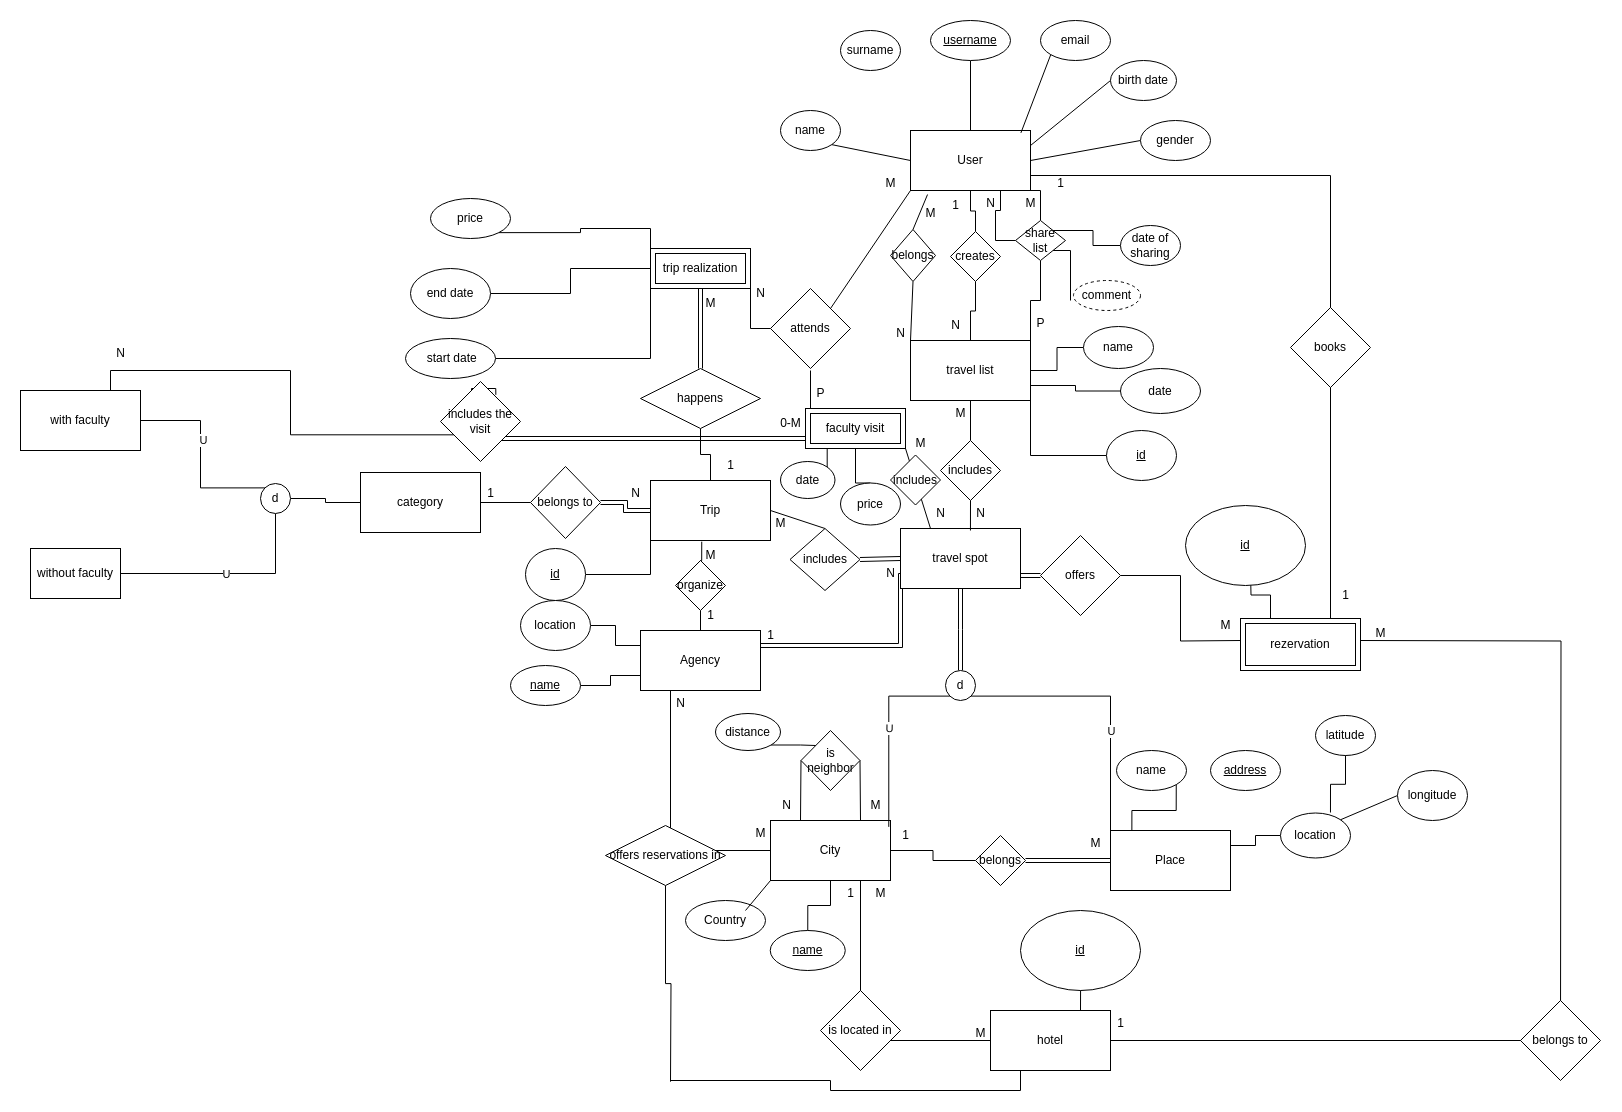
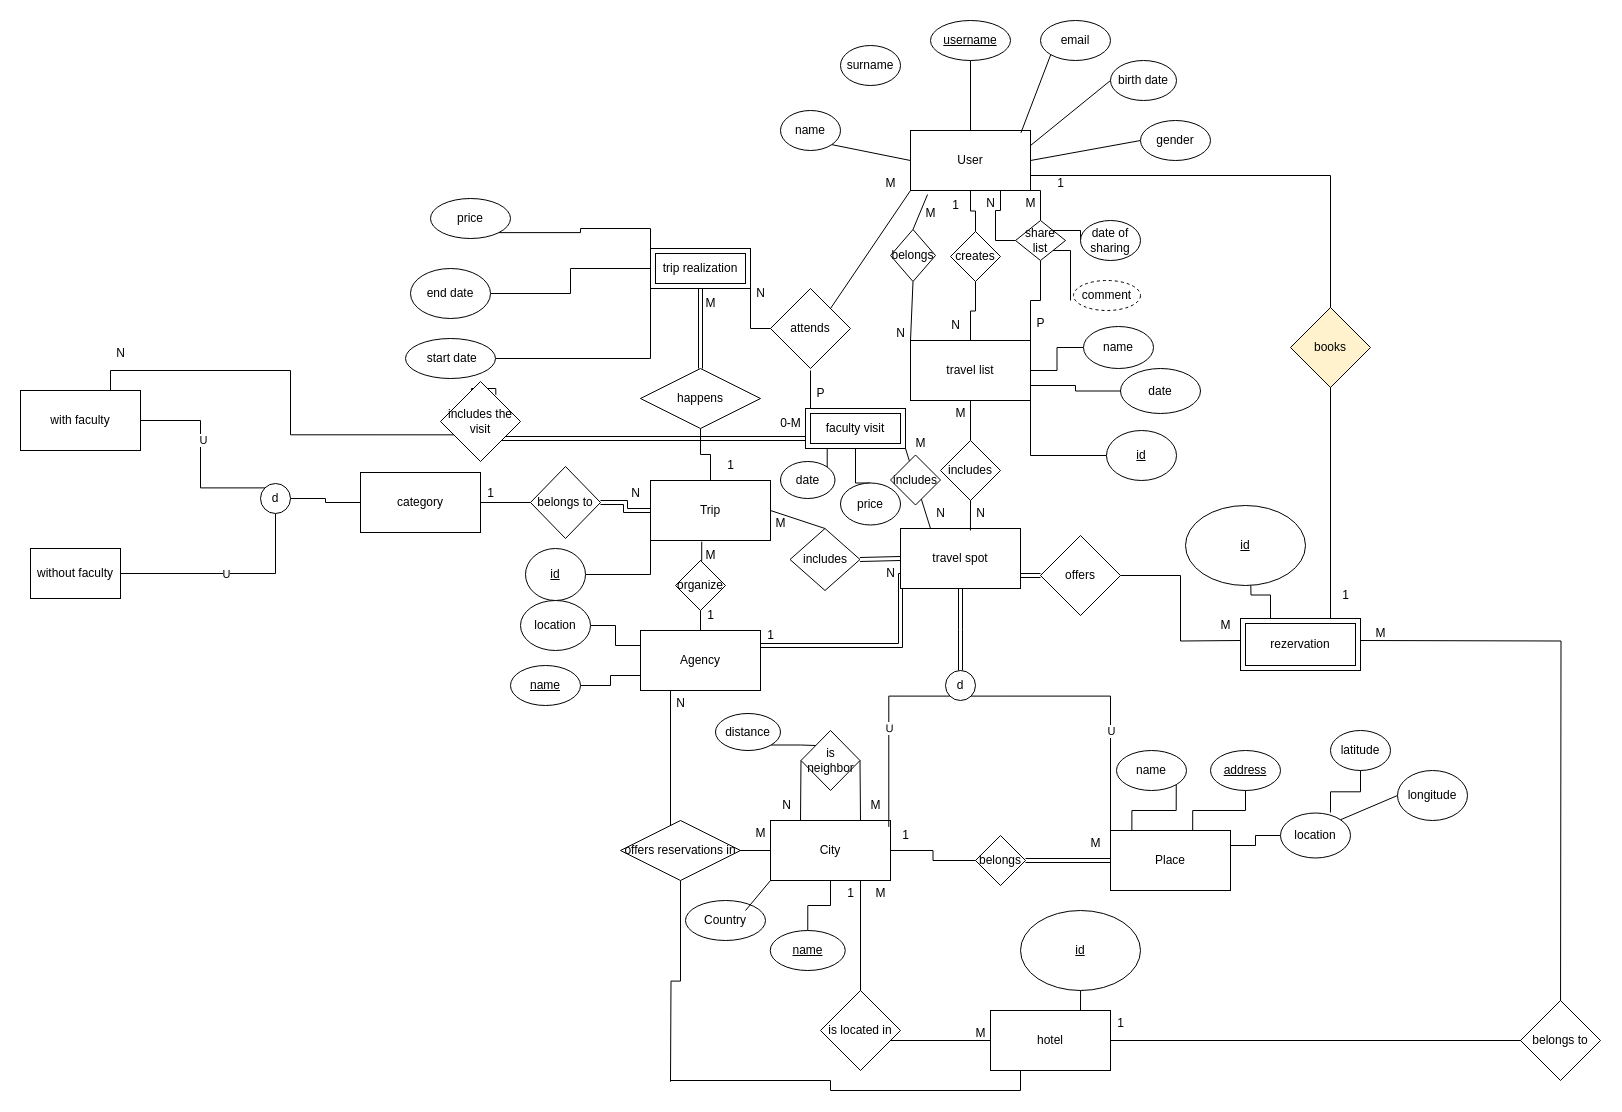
node "surname": moved (871, 51) -> (871, 66)
node "date of sharing": moved (1151, 246) -> (1111, 241)
node "books": fillcolor #ffffff -> #fff2cc
node "latitude": moved (1346, 736) -> (1361, 751)
edge "address" -- "Place": added
node "offers reservations in": moved (666, 856) -> (681, 851)
